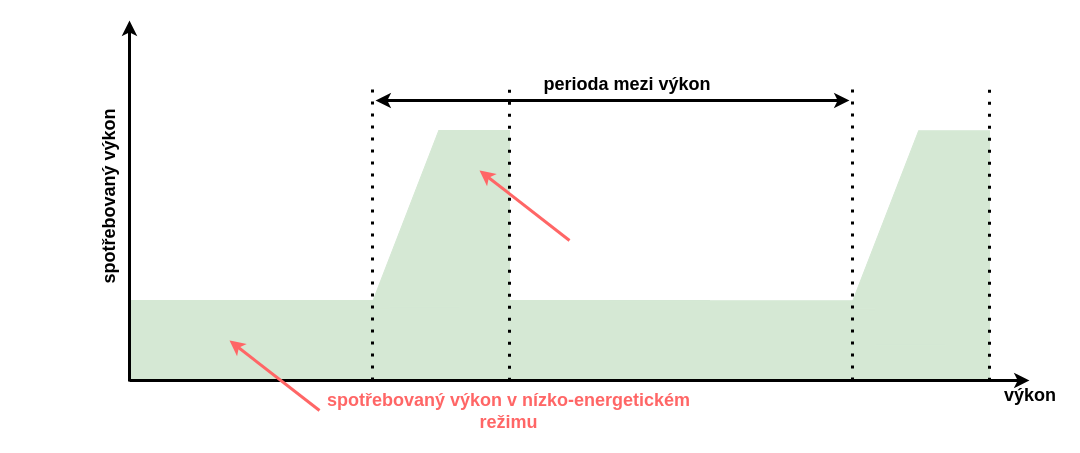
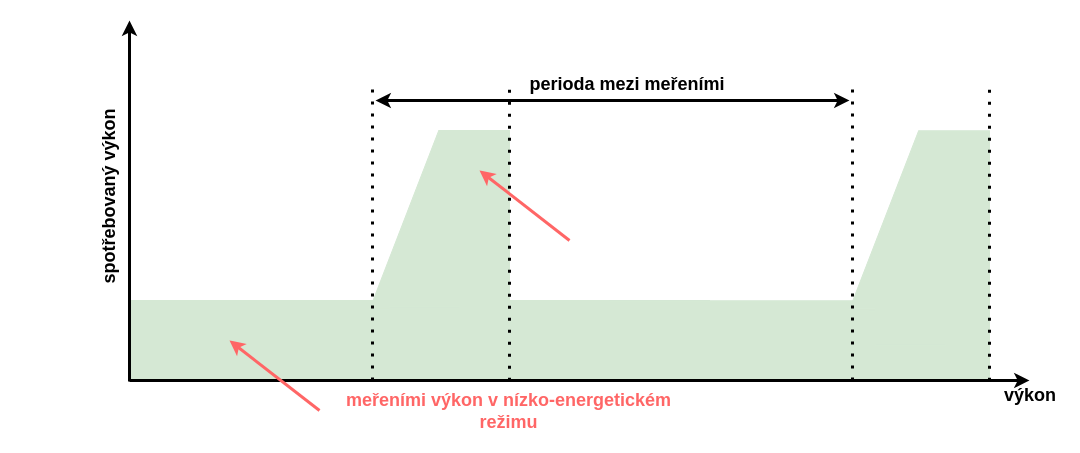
node "perioda mezi výkon": label "perioda mezi výkon" -> "perioda mezi meřeními"
node "spotřebovaný výkon v nízko-energetickém režimu": label "spotřebovaný výkon v nízko-energetickém režimu" -> "meřeními výkon v nízko-energetickém režimu"
